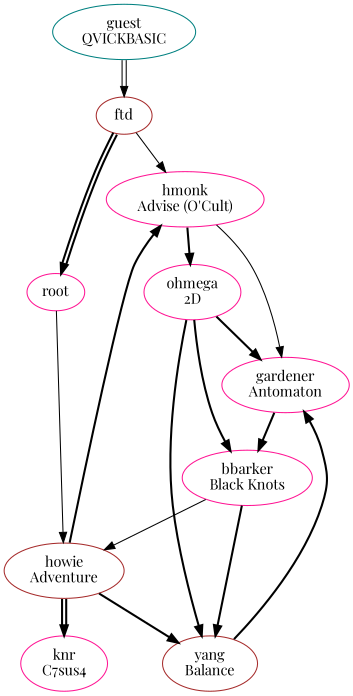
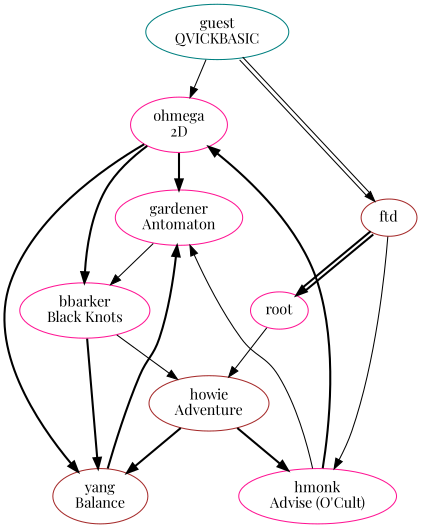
edge "guest QVICKBASIC" -> "ohmega 2D": added
edge "gardener Antomaton" -> "bbarker Black Knots": style bold -> solid
node "knr C7sus4": removed
